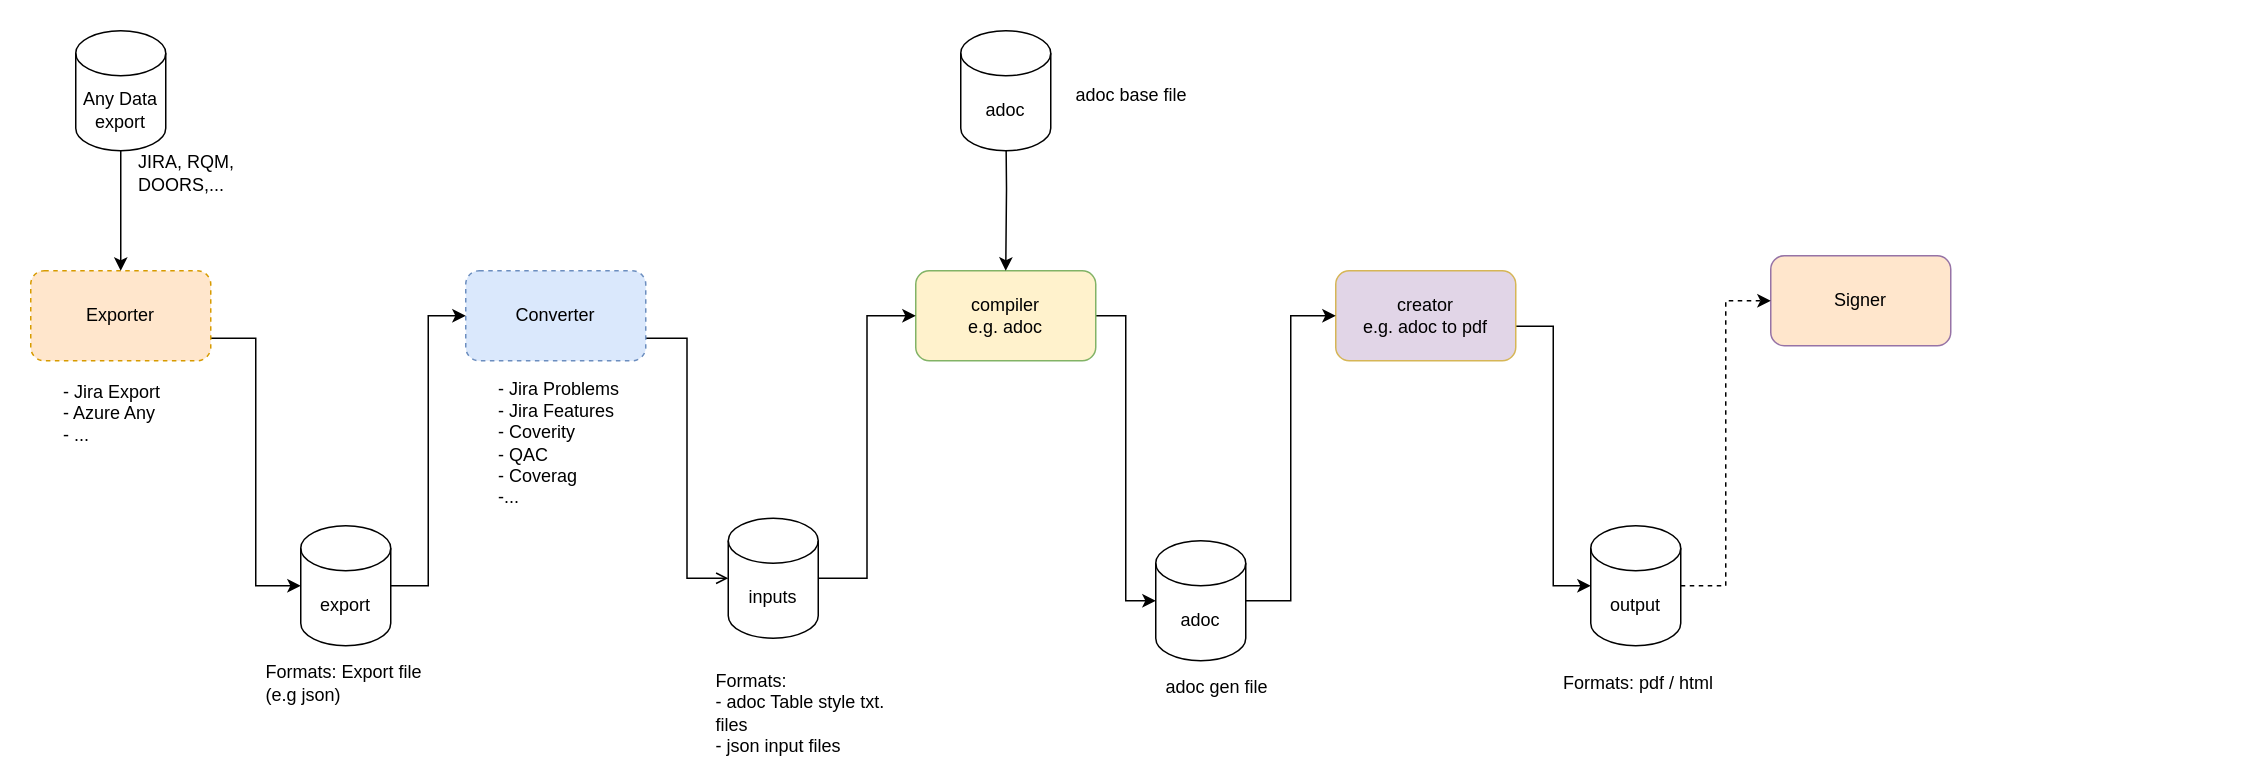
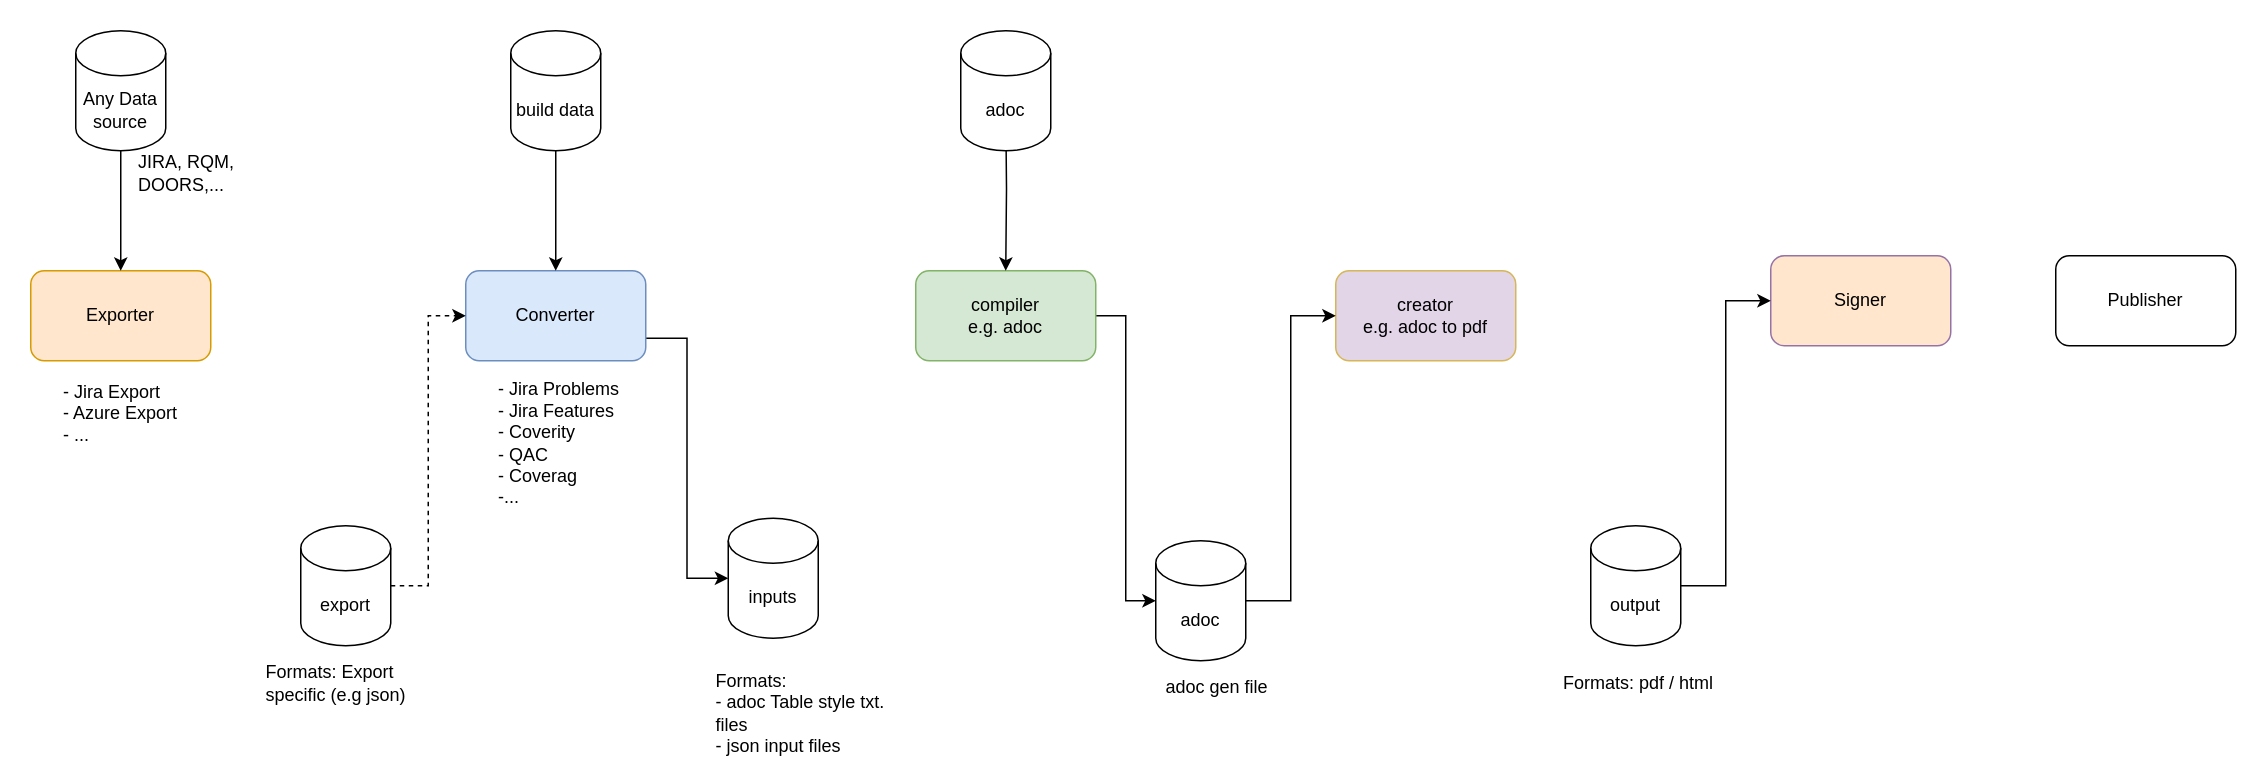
node "build data": added
node "adoc base file": removed
node "Any Data export": label "Any Data export" -> "Any Data source"
edge "build data" -> "Converter": added
node "Publisher": added
node "Exporter": style dashed -> solid
node "Converter": style dashed -> solid
node "compiler e.g. adoc": fillcolor #fff2cc -> #d5e8d4
node "- Jira Export - Azure Any - ...": label "- Jira Export - Azure Any - ..." -> "- Jira Export - Azure Export - ..."
edge "creator e.g. adoc to pdf" -> "output": removed
edge "output" -> "Signer": style dashed -> solid
edge "inputs" -> "compiler e.g. adoc": removed
edge "Exporter" -> "export": removed
edge "export" -> "Converter": style solid -> dashed
edge "Converter" -> "inputs": arrowhead open -> classic
node "Formats: Export file (e.g json)": label "Formats: Export file (e.g json)" -> "Formats: Export specific (e.g json)"
